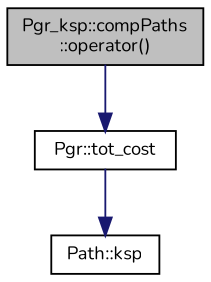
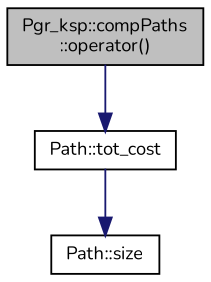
node "Pgr::tot_cost": label "Pgr::tot_cost" -> "Path::tot_cost"
node "Path::ksp": label "Path::ksp" -> "Path::size"
